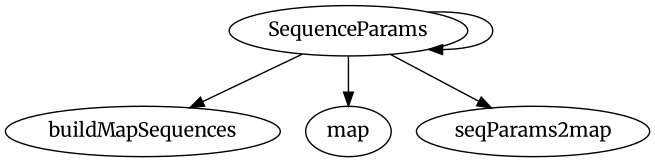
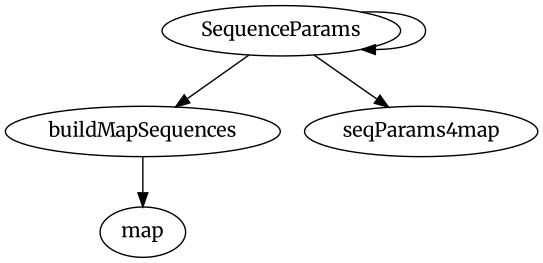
edge "SequenceParams" -> "map": now "buildMapSequences" -> "map"
node "seqParams2map": label "seqParams2map" -> "seqParams4map"
